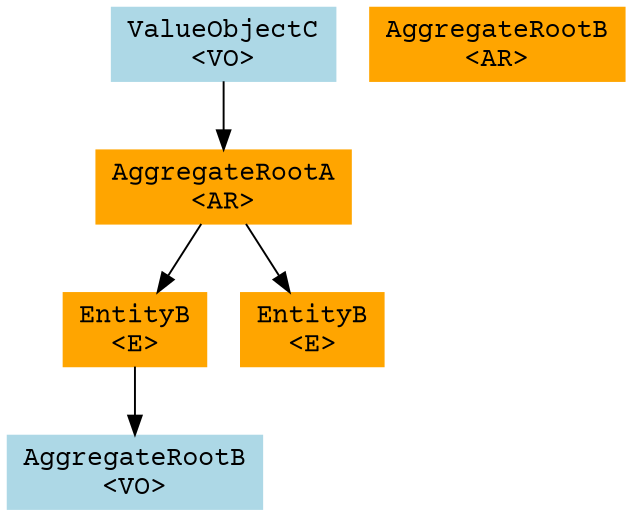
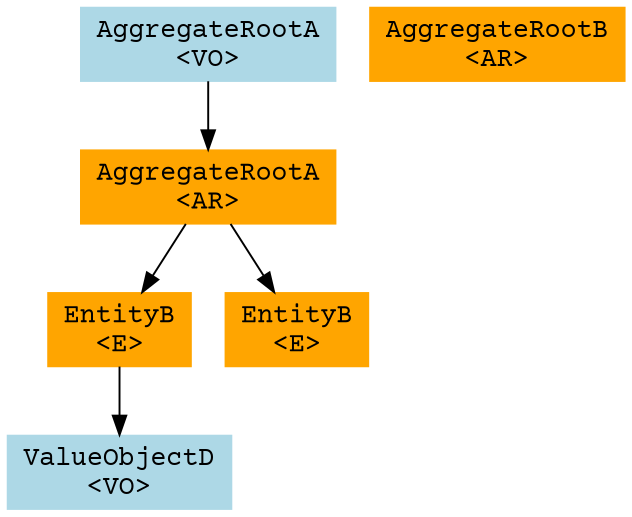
node "ValueObjectC <VO>": label "ValueObjectC <VO>" -> "AggregateRootA <VO>"
node "AggregateRootB <VO>": label "AggregateRootB <VO>" -> "ValueObjectD <VO>"
